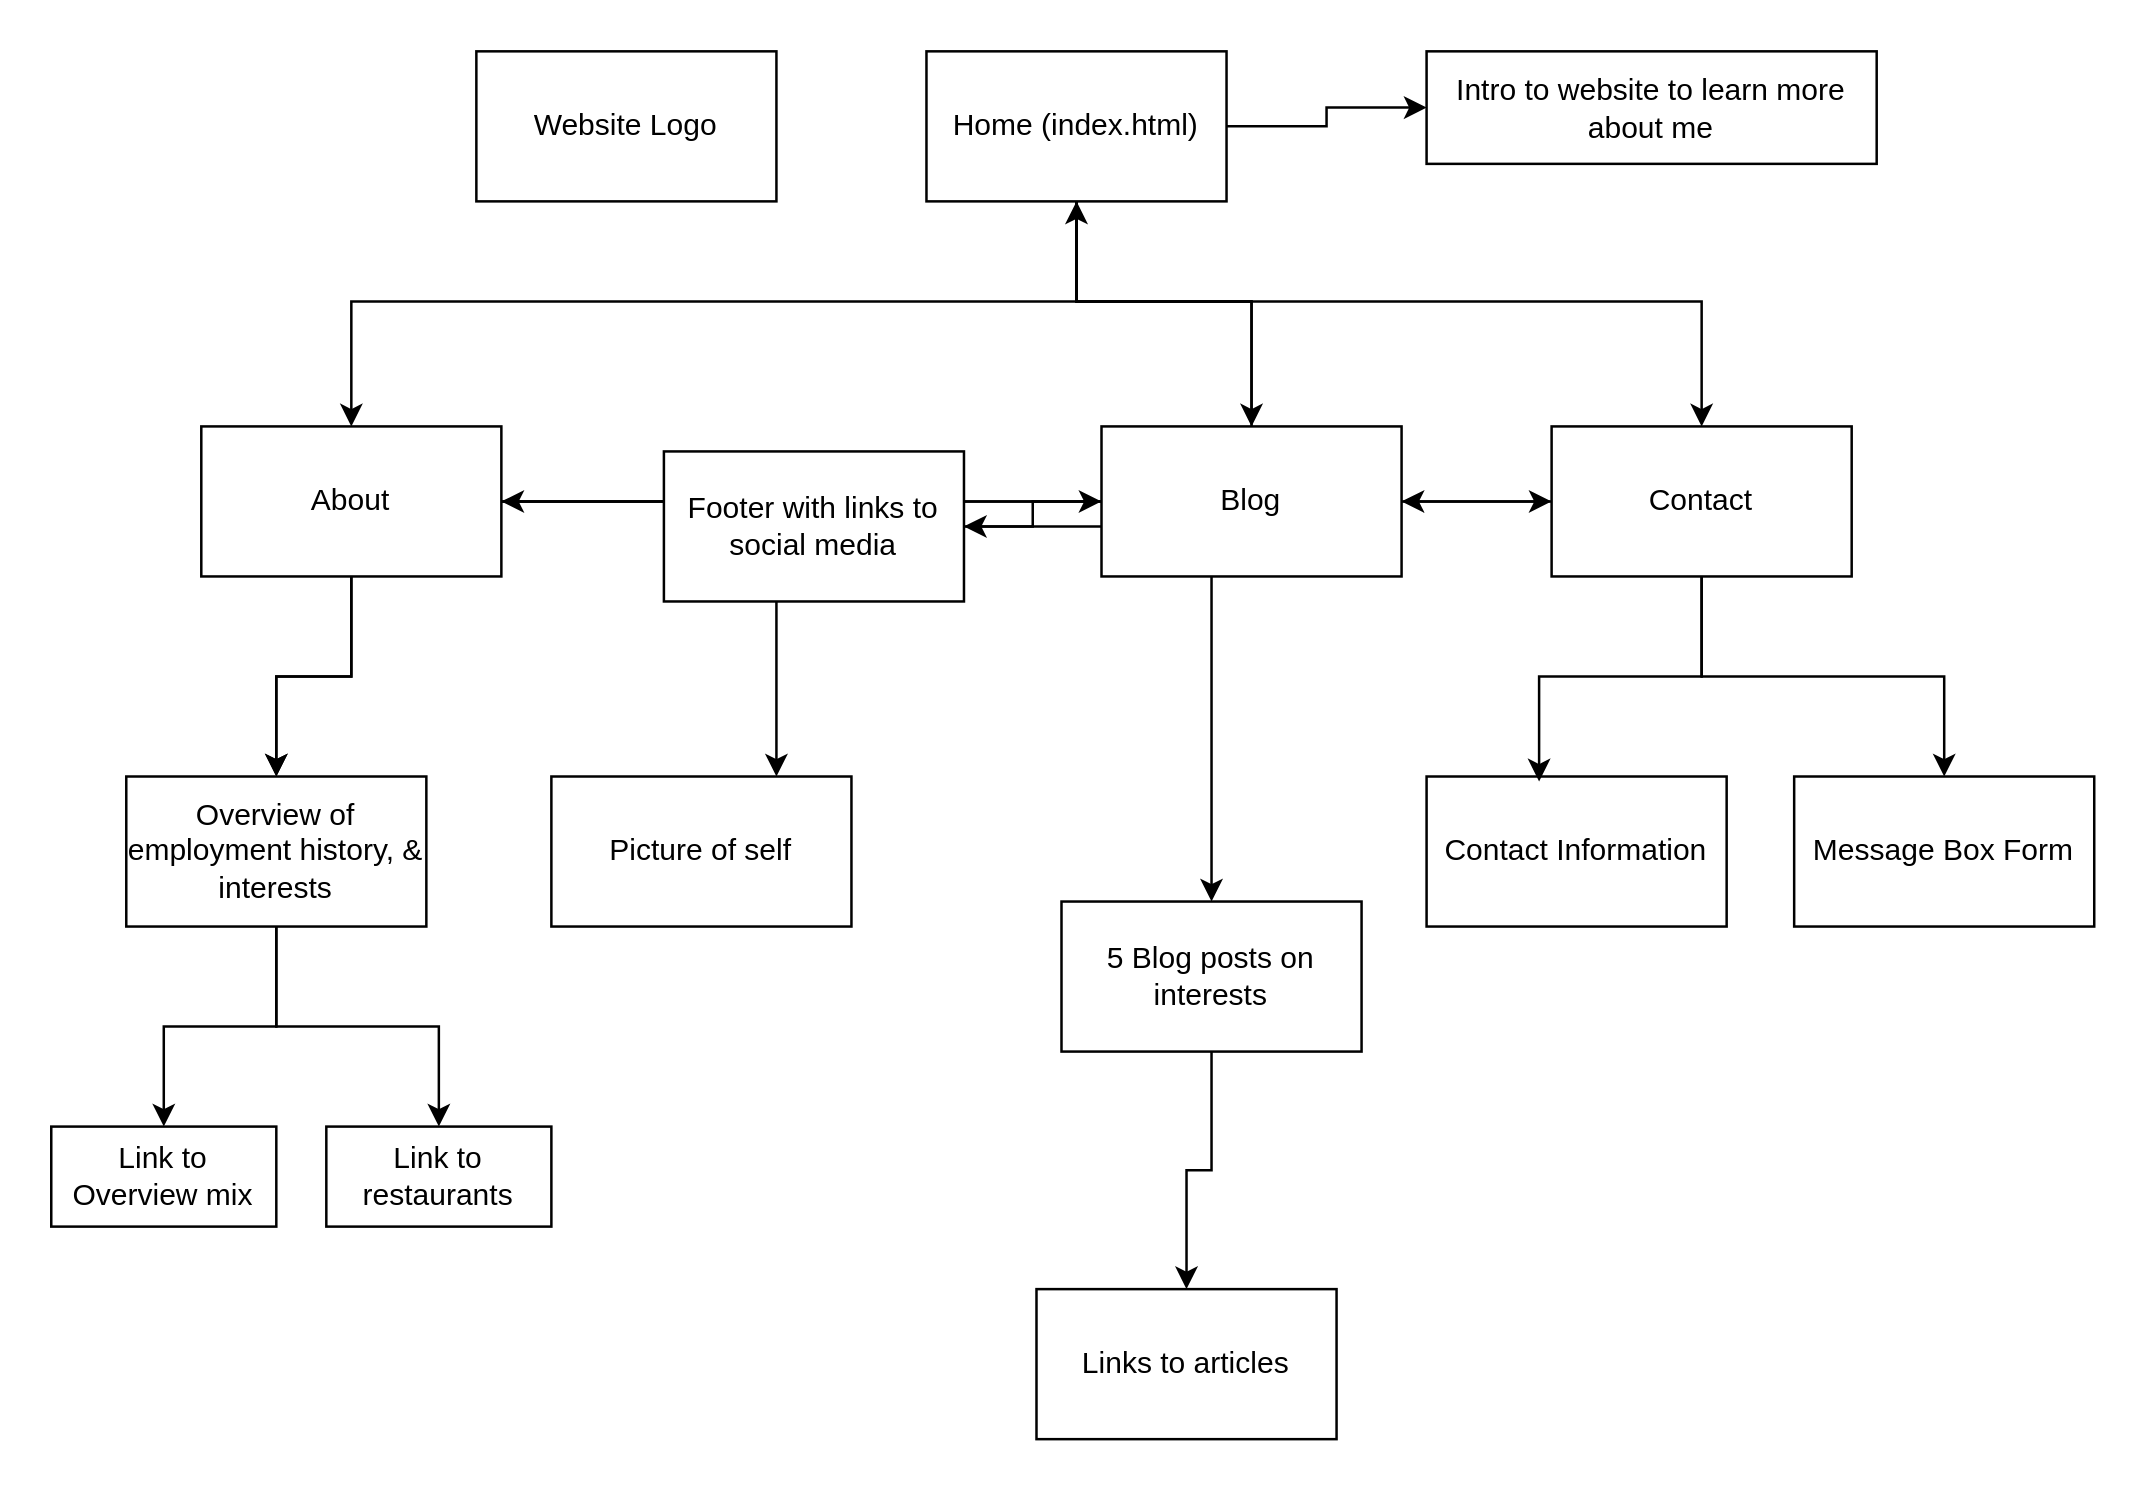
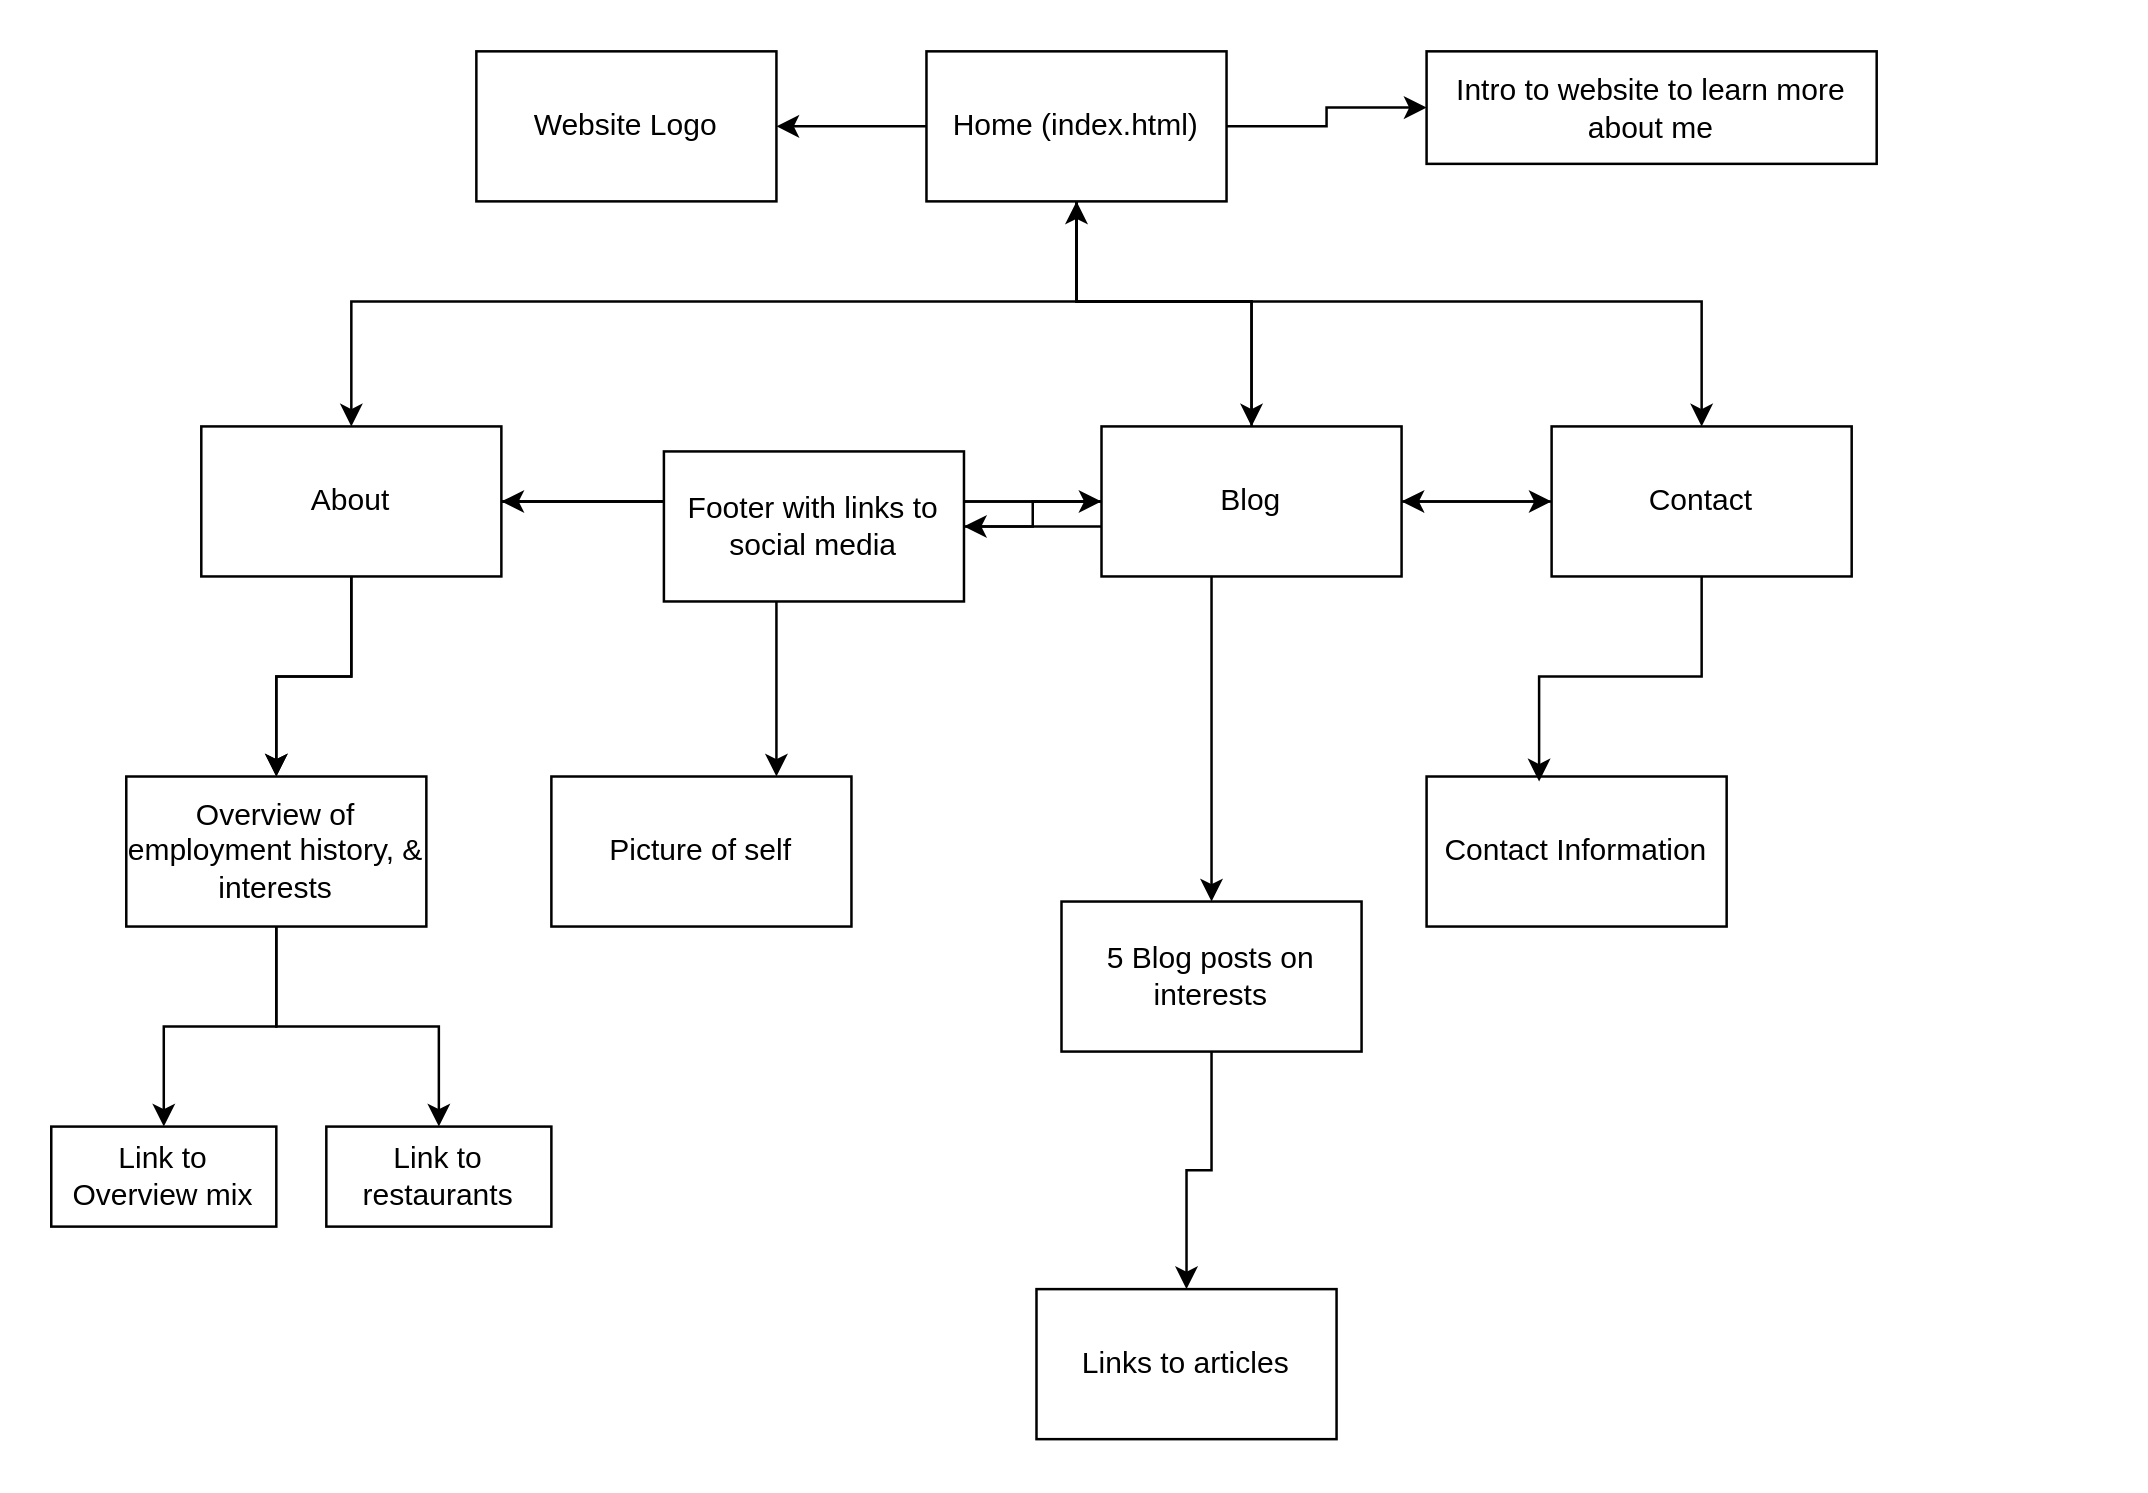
edge "Home (index.html)" -> "Website Logo": added
edge "Contact" -> "Message Box Form": removed
node "Message Box Form": removed
